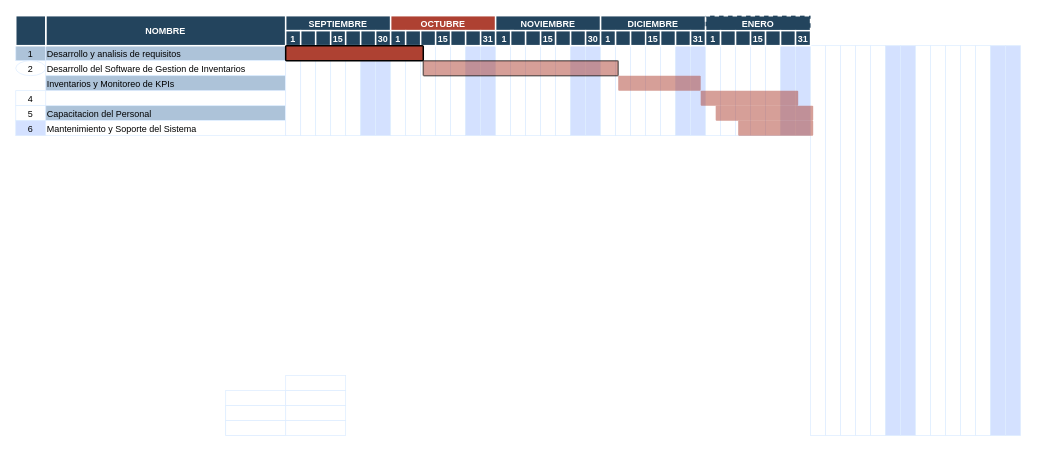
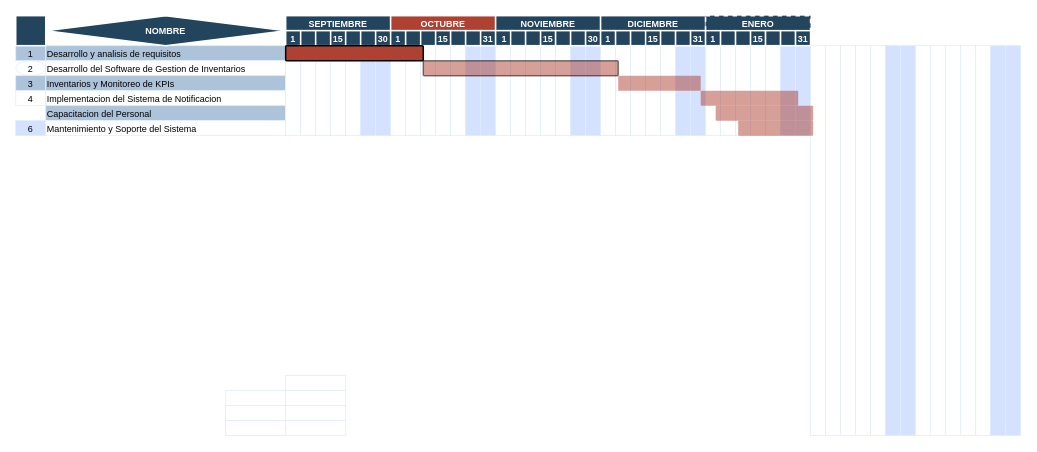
node "NOMBRE": shape rectangle -> diamond
node "3": added
node "Implementacion del Sistema de Notificacion": added
node "5": removed
